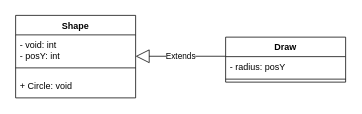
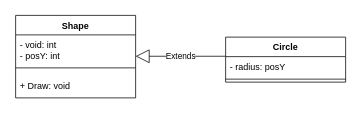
node "Draw": label "Draw" -> "Circle"
node "+ Circle: void": label "+ Circle: void" -> "+ Draw: void"
